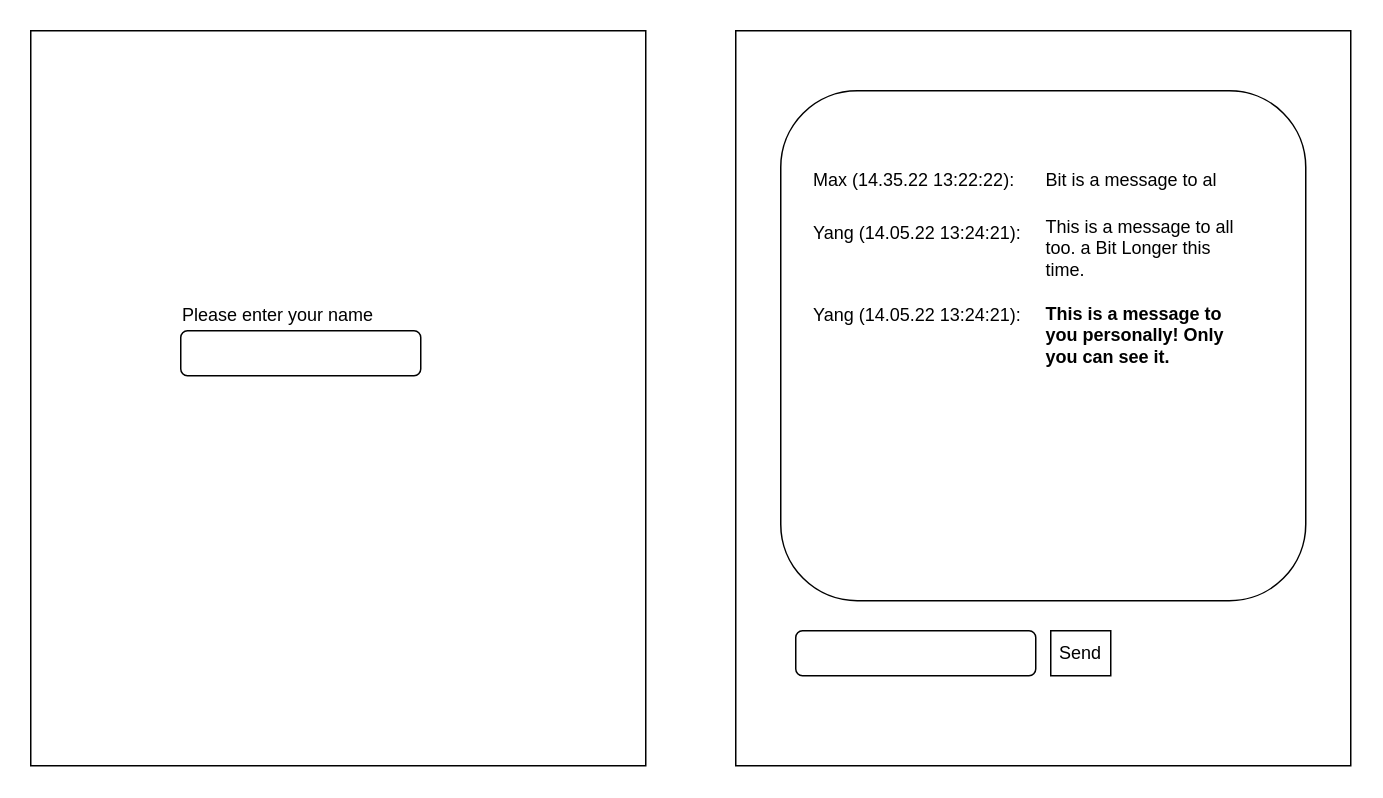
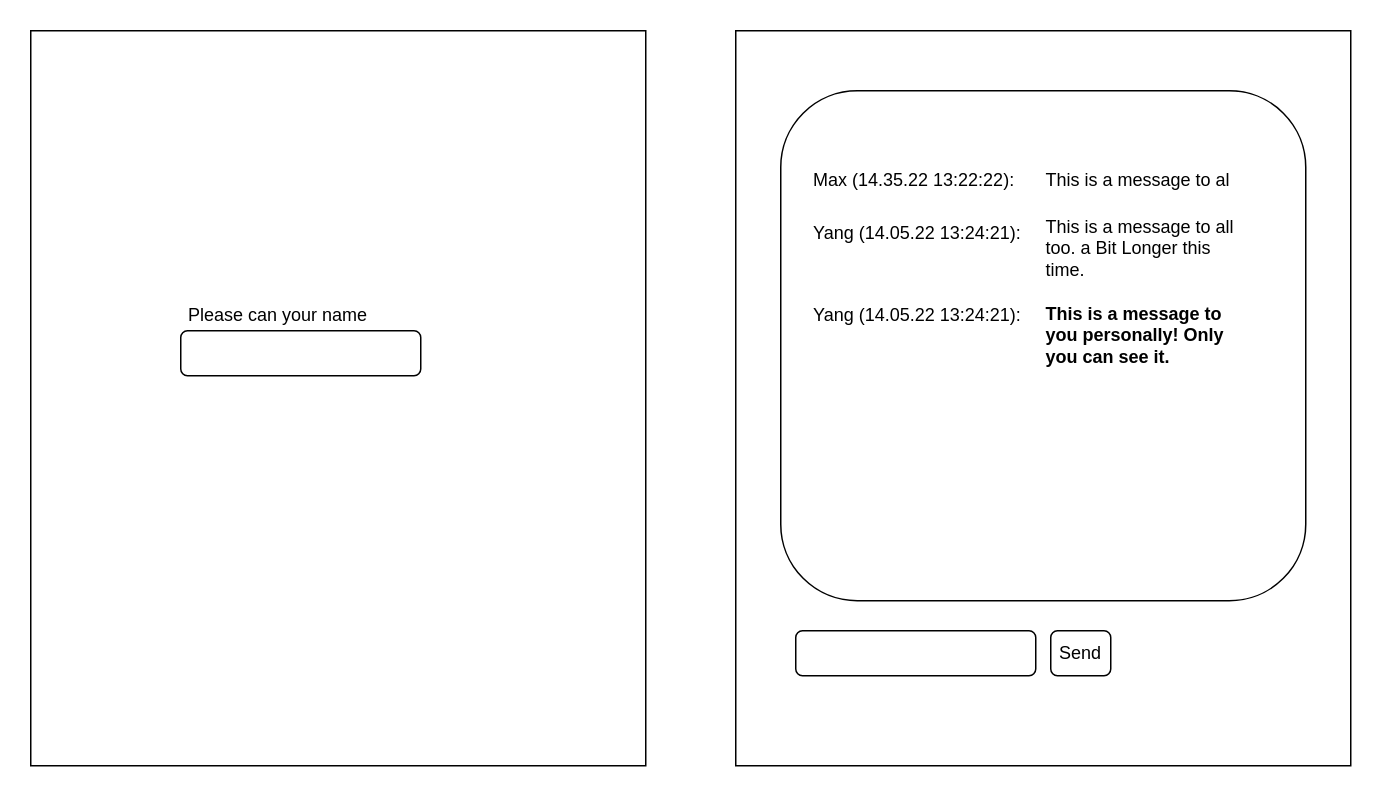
node "Bit is a message to al": label "Bit is a message to al" -> "This is a message to al"
node "Please enter your name": label "Please enter your name" -> "Please can your name"
node "Send": shape rectangle -> rounded rectangle
